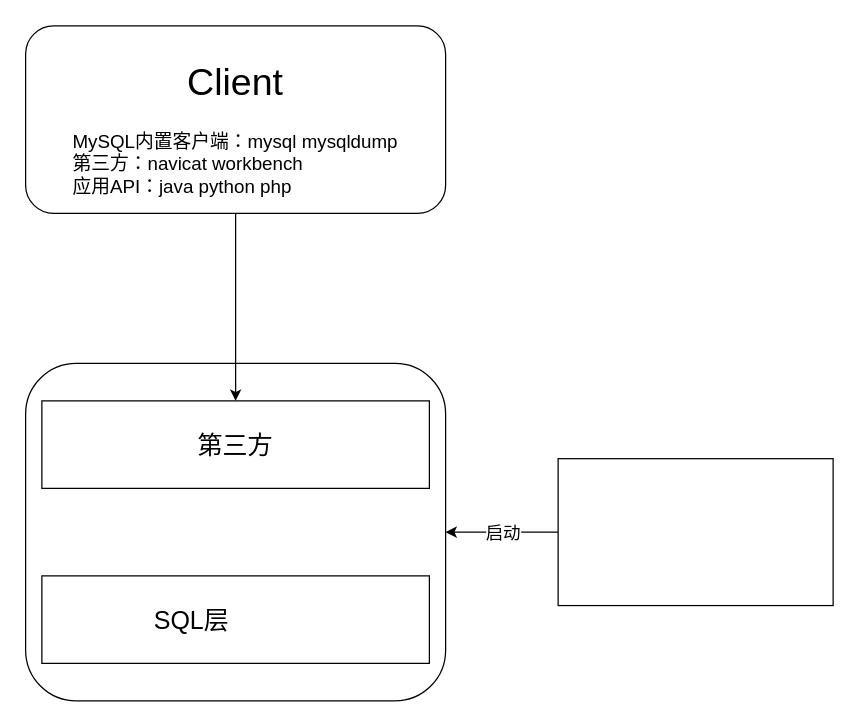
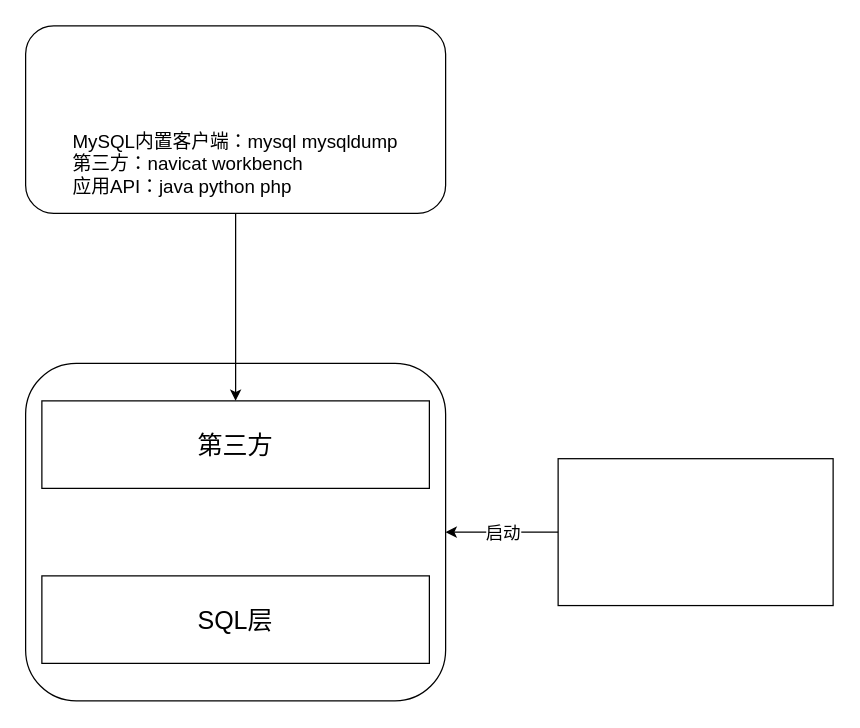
node "Client": removed
node "SQL层": moved (192, 619) -> (236, 619)
